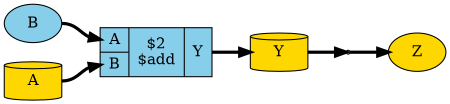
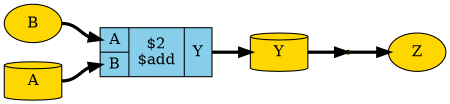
node "B": fillcolor skyblue -> gold
